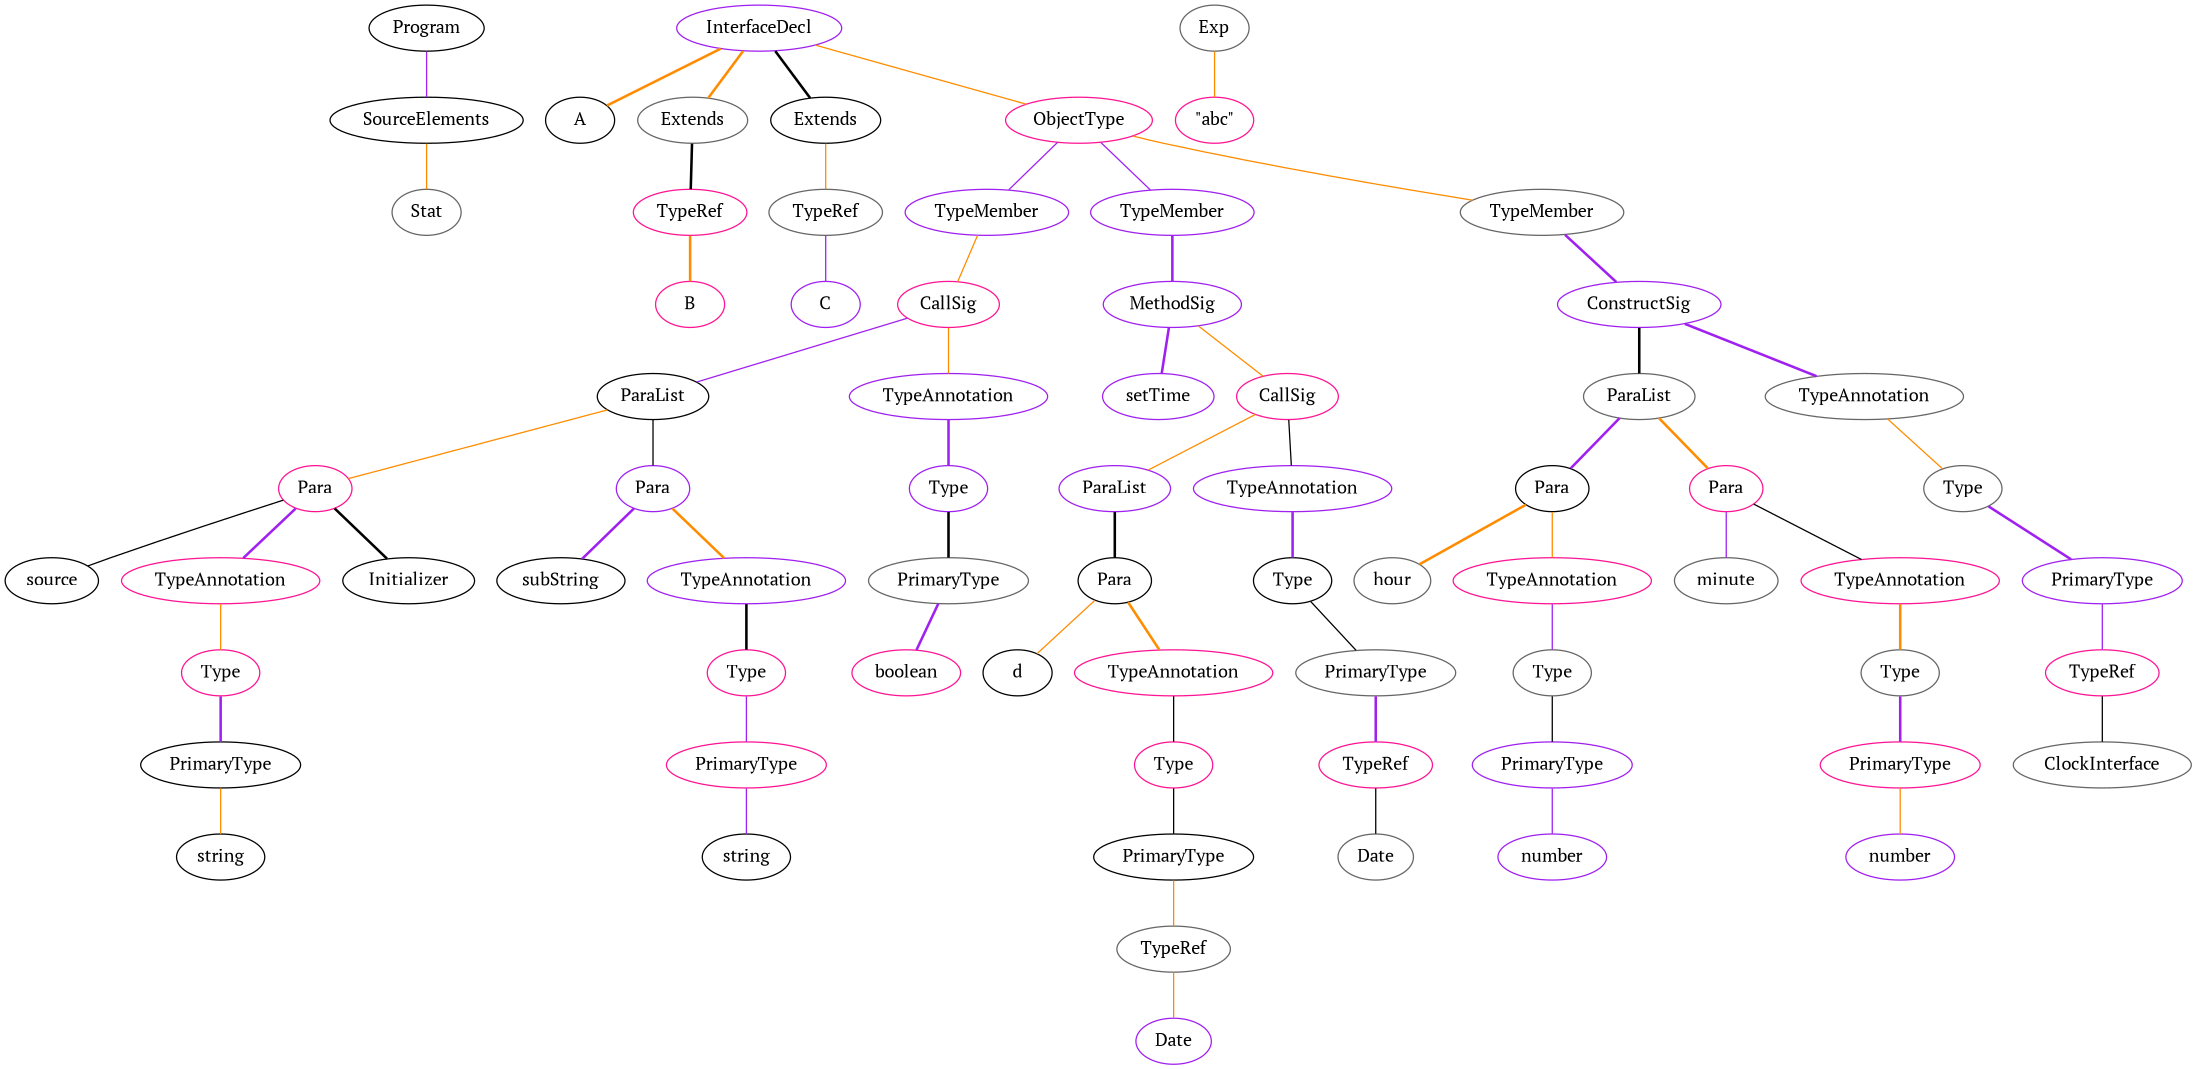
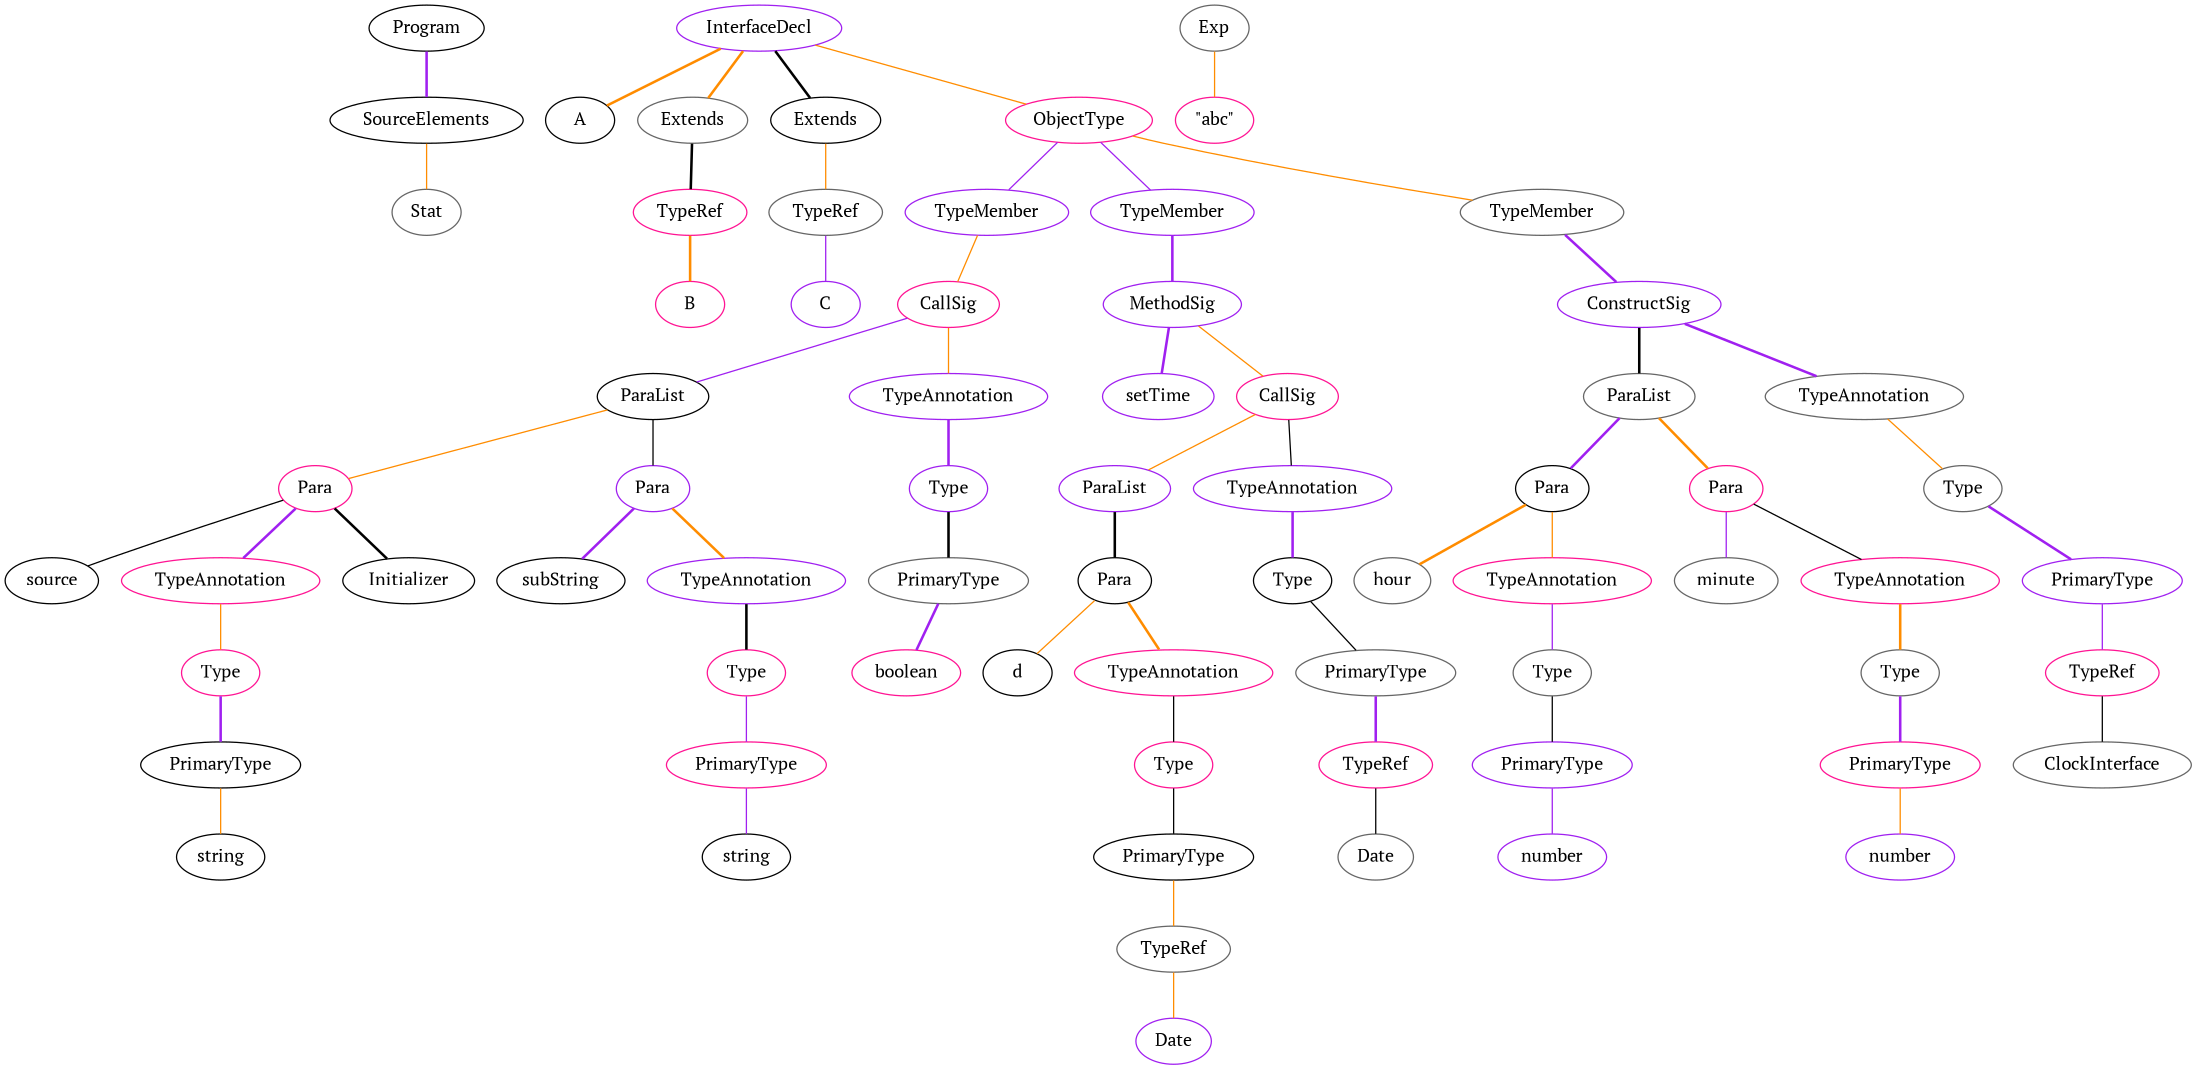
edge "Program" -- "SourceElements": style solid -> bold
